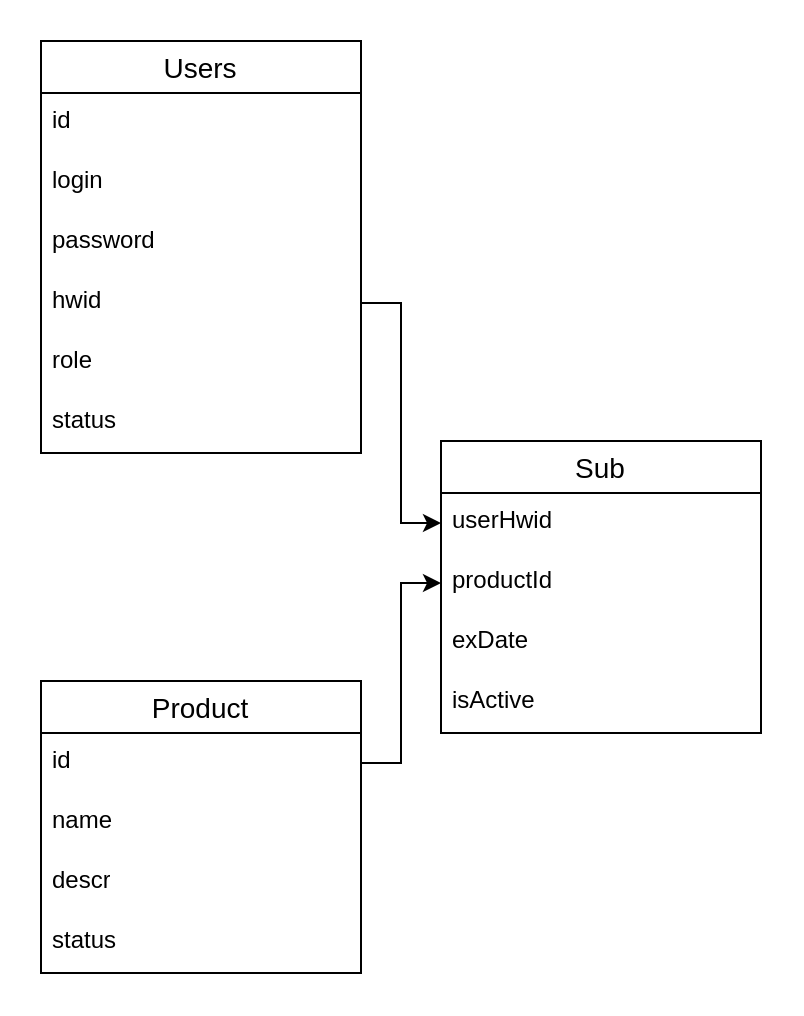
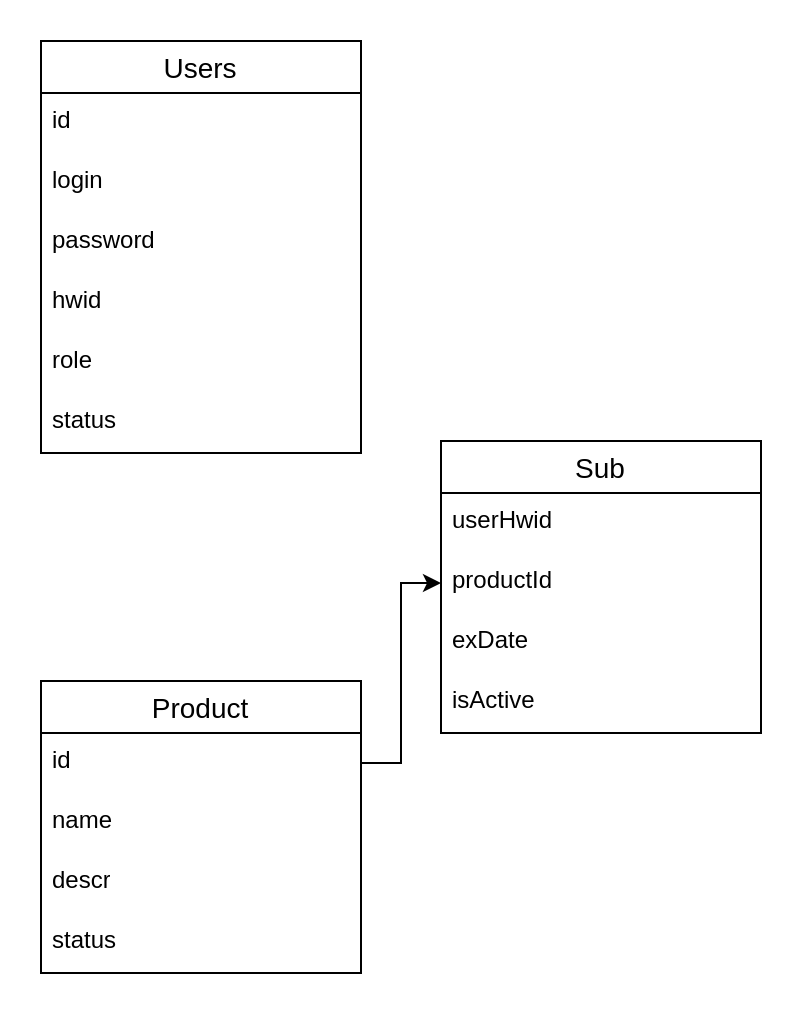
edge "hwid" -> "userHwid": removed
